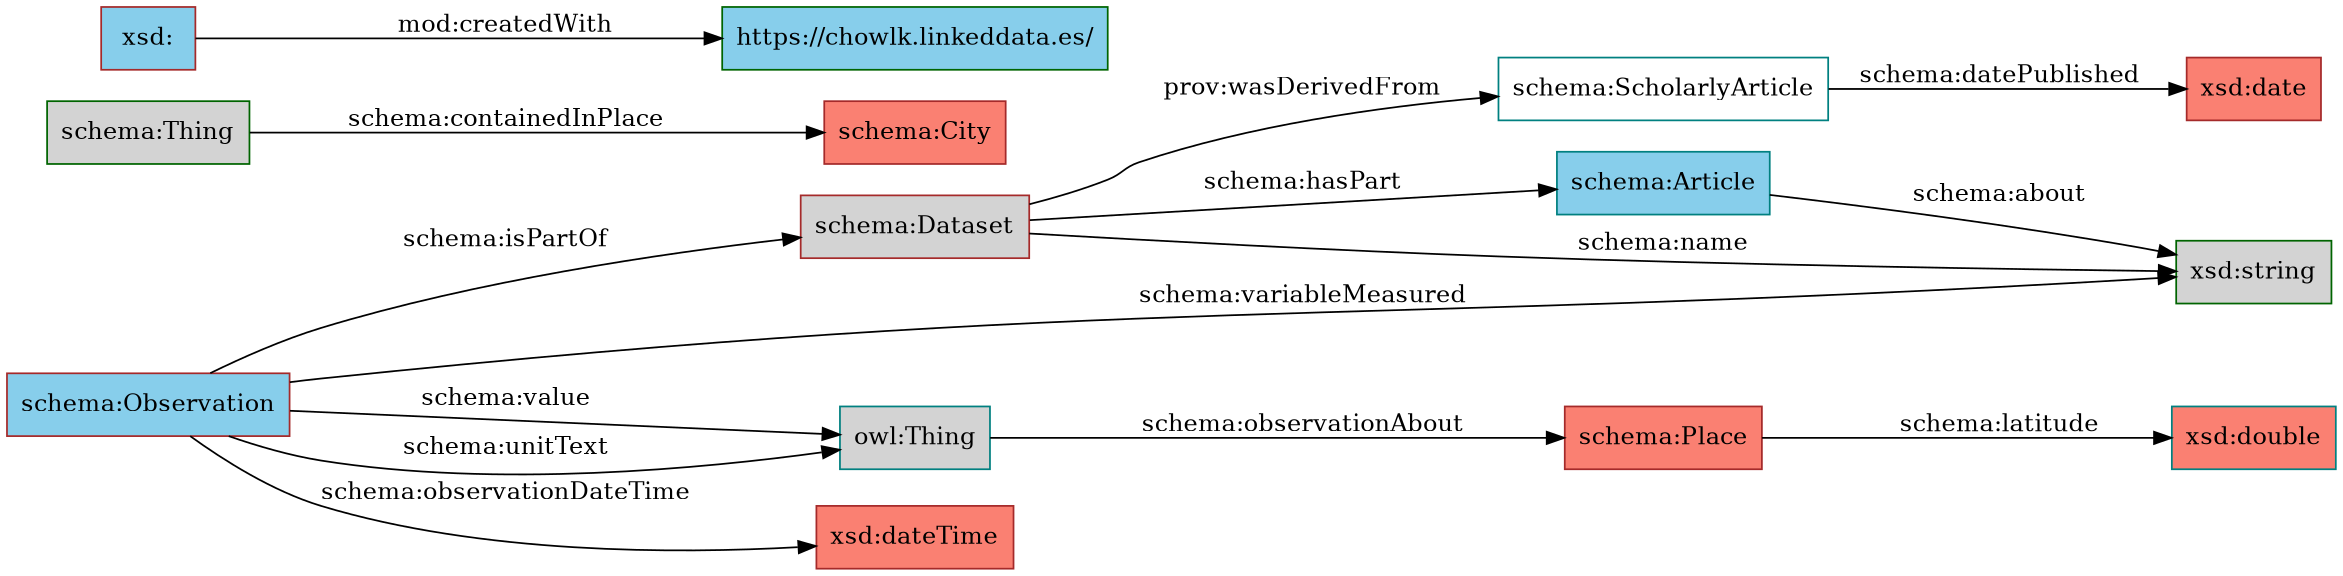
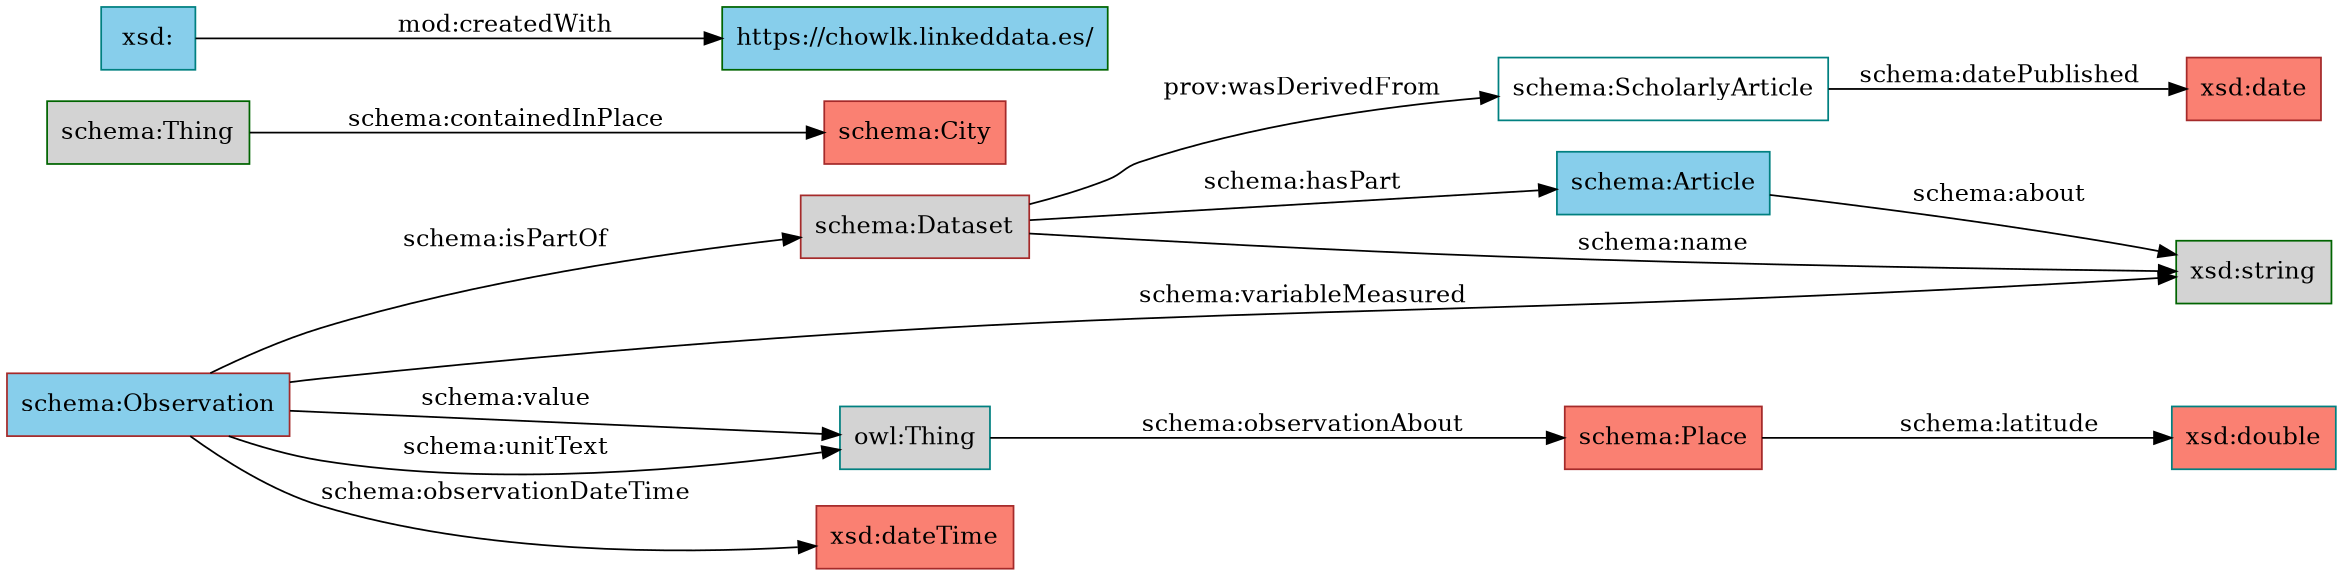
node "xsd:": color brown -> teal
